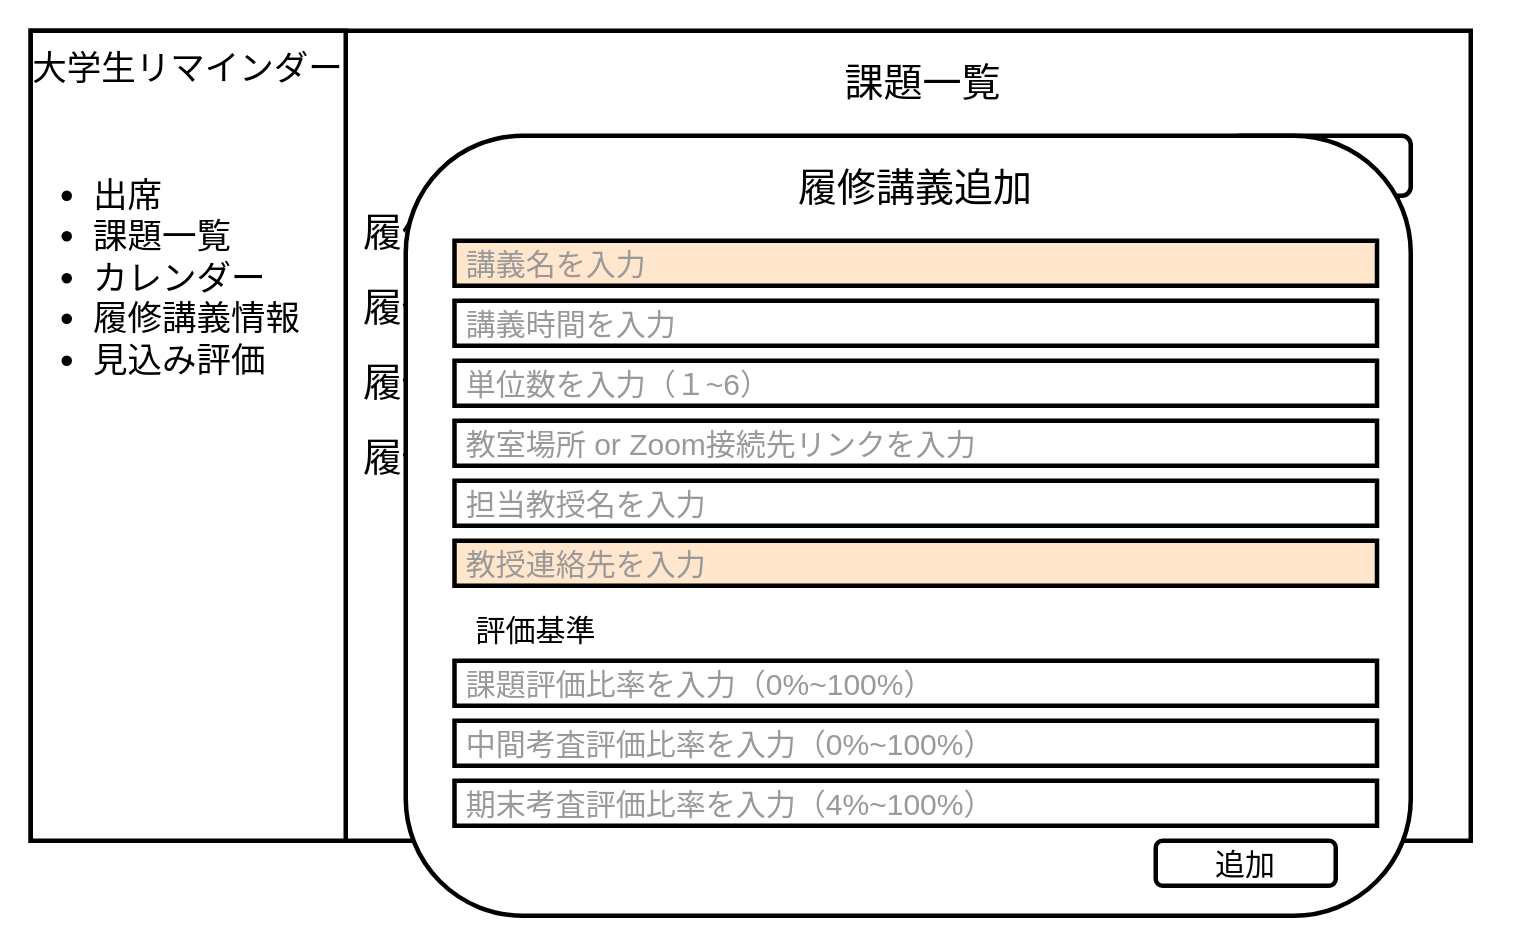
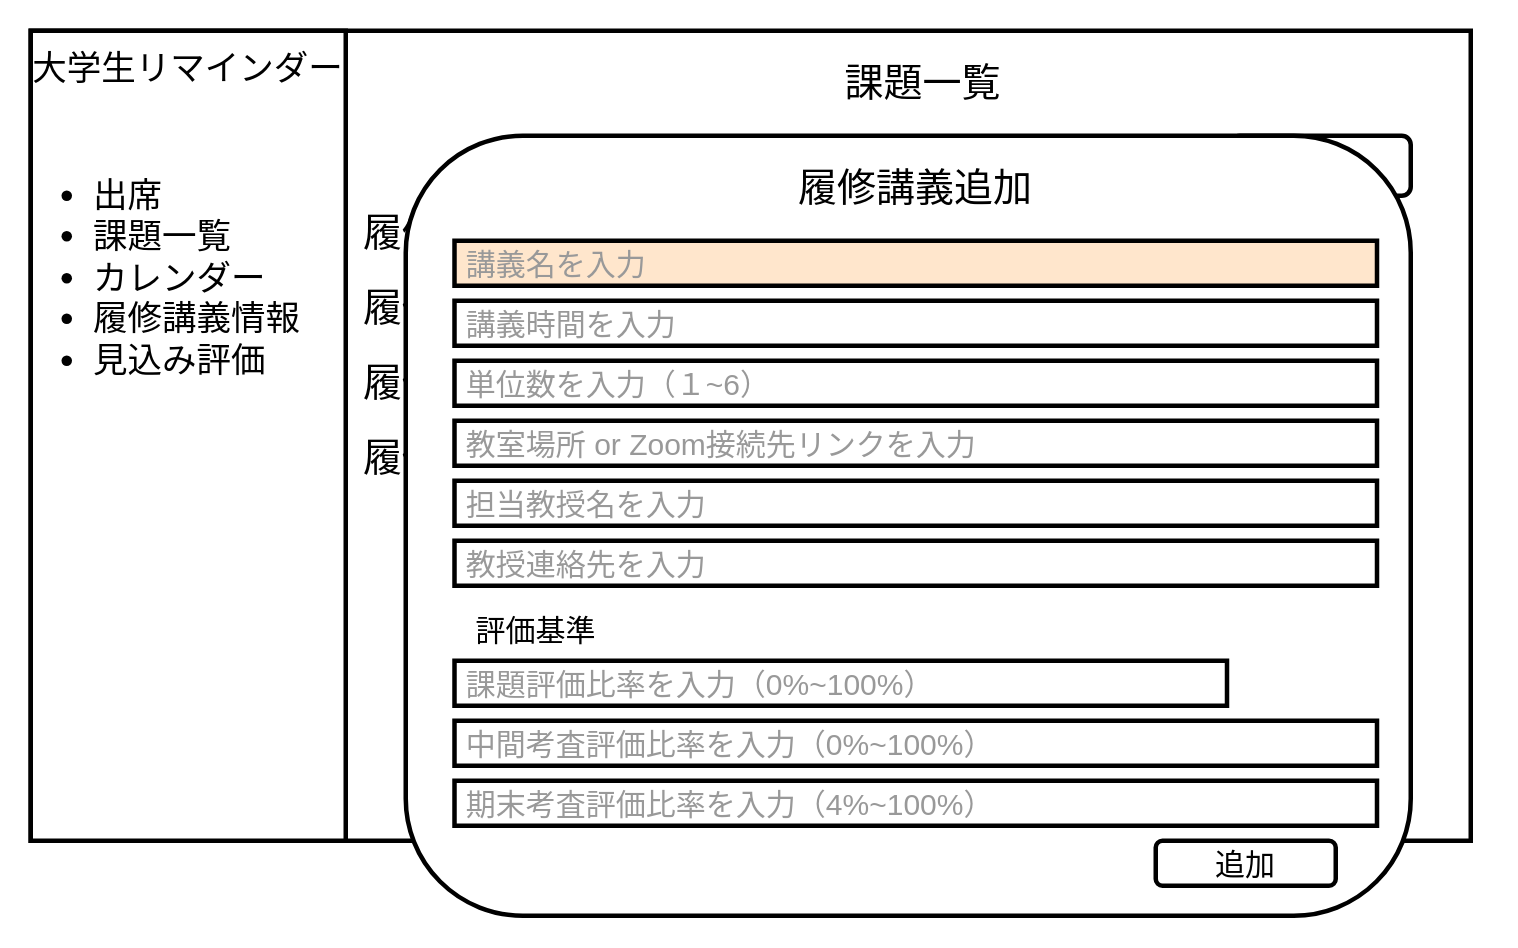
node "教授連絡先を入力": fillcolor #ffe6cc -> #ffffff
node "課題評価比率を入力（0%~100%）": size 923x45 -> 773x45
